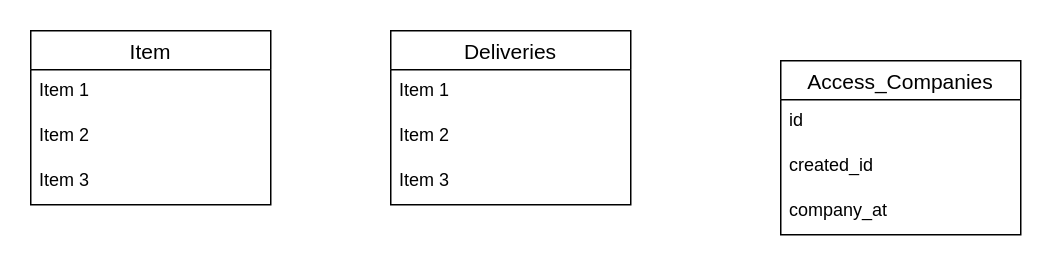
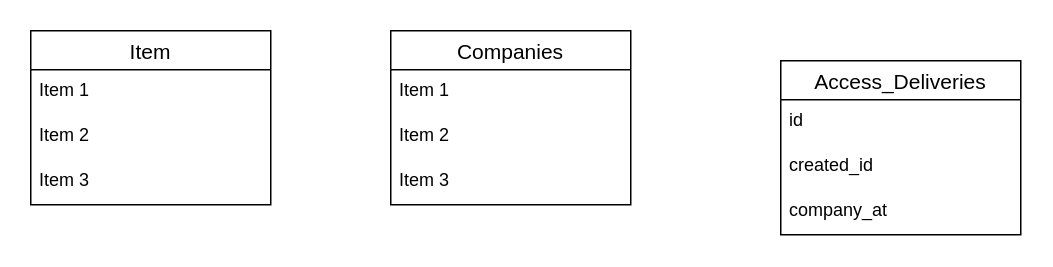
node "Deliveries": label "Deliveries" -> "Companies"
node "Access_Companies": label "Access_Companies" -> "Access_Deliveries"
